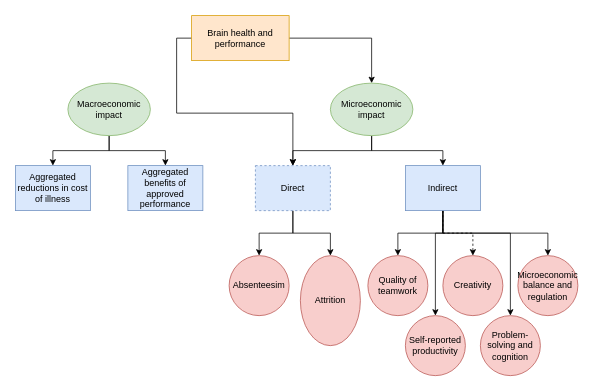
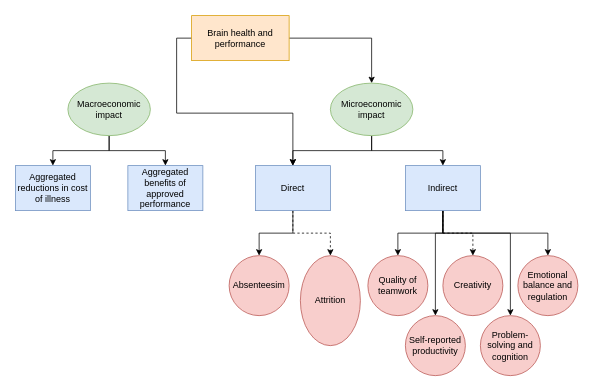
node "Direct": style dashed -> solid
edge "Direct" -> "Attrition": style solid -> dashed
node "Microeconomic balance and regulation": label "Microeconomic balance and regulation" -> "Emotional balance and regulation"
